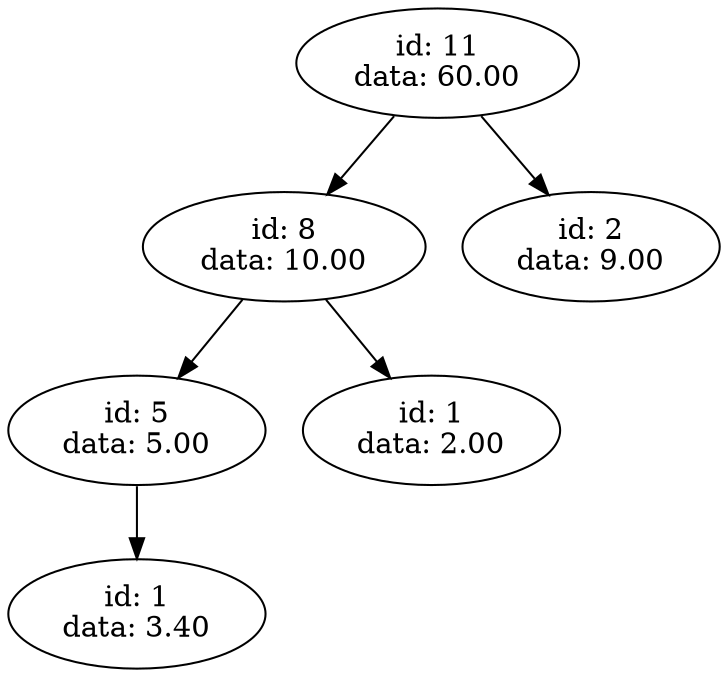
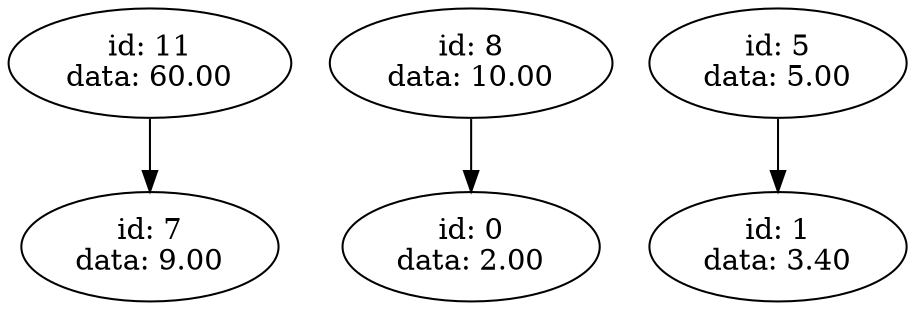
edge "id: 11 data: 60.00" -> "id: 8 data: 10.00": removed
node "id: 2 data: 9.00": label "id: 2 data: 9.00" -> "id: 7 data: 9.00"
edge "id: 8 data: 10.00" -> "id: 5 data: 5.00": removed
node "id: 1 data: 2.00": label "id: 1 data: 2.00" -> "id: 0 data: 2.00"
